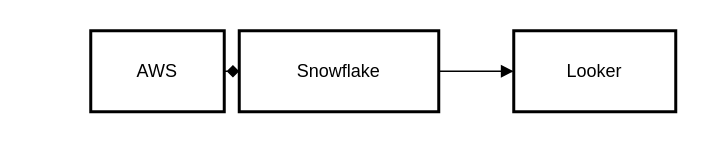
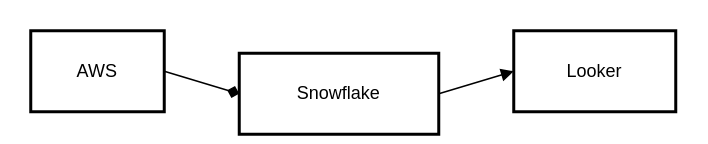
node "AWS": moved (158, 71) -> (98, 71)
node "Snowflake": moved (339, 71) -> (339, 94)
